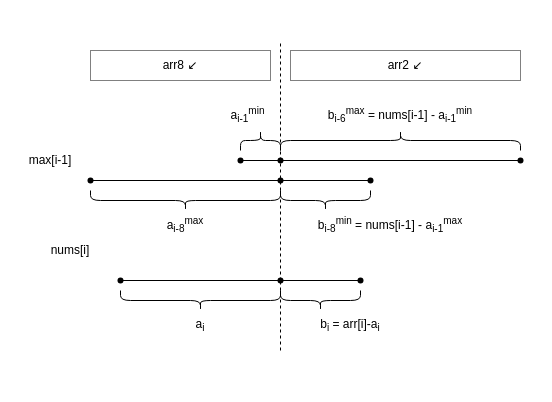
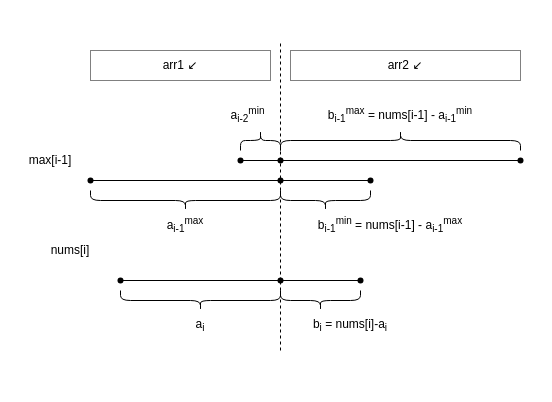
node "arr8 ↙": label "arr8 ↙" -> "arr1 ↙"
node "ai-1min": label "ai-1min" -> "ai-2min"
node "bi-6max = nums[i-1] - ai-1min": label "bi-6max = nums[i-1] - ai-1min" -> "bi-1max = nums[i-1] - ai-1min"
node "ai-8max": label "ai-8max" -> "ai-1max"
node "bi-8min = nums[i-1] - ai-1max": label "bi-8min = nums[i-1] - ai-1max" -> "bi-1min = nums[i-1] - ai-1max"
node "bi = arr[i]-ai": label "bi = arr[i]-ai" -> "bi = nums[i]-ai"
